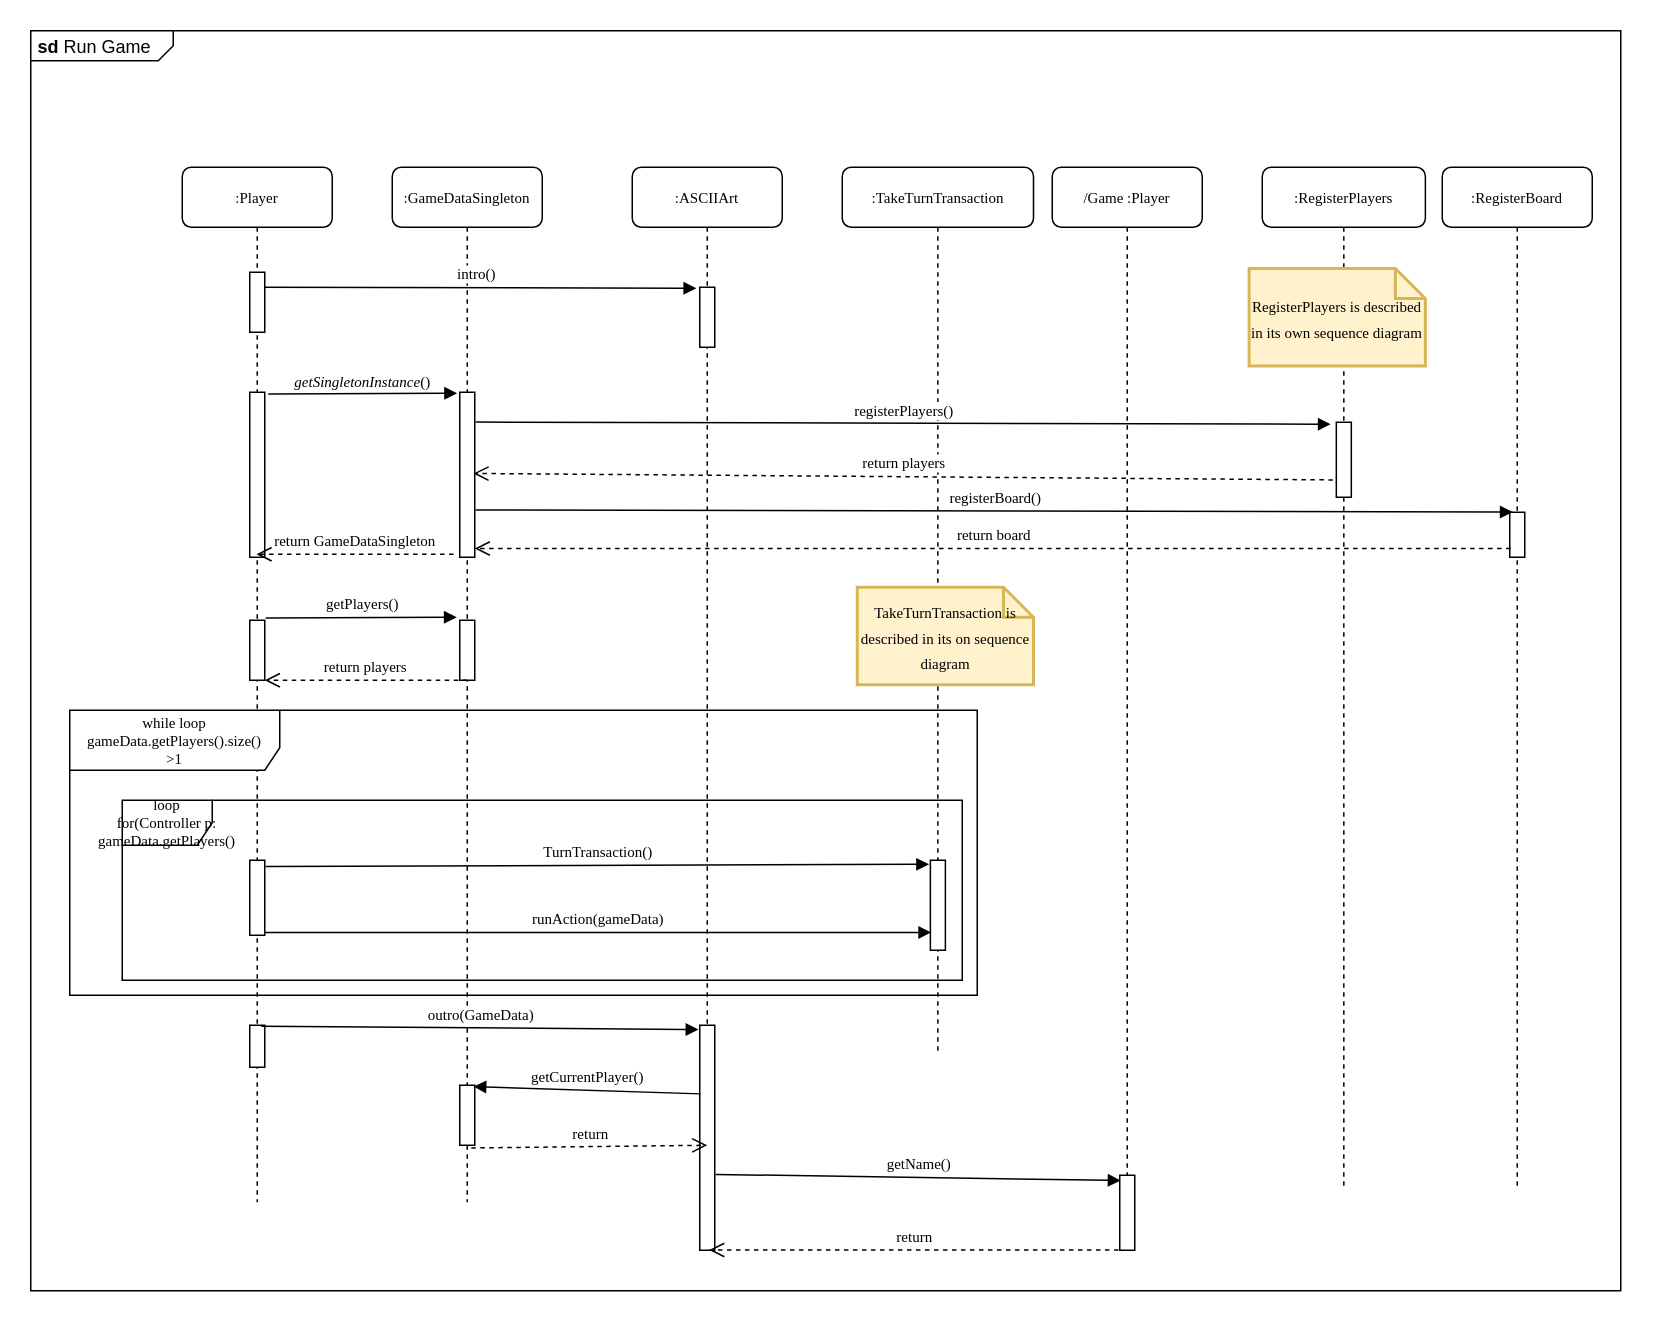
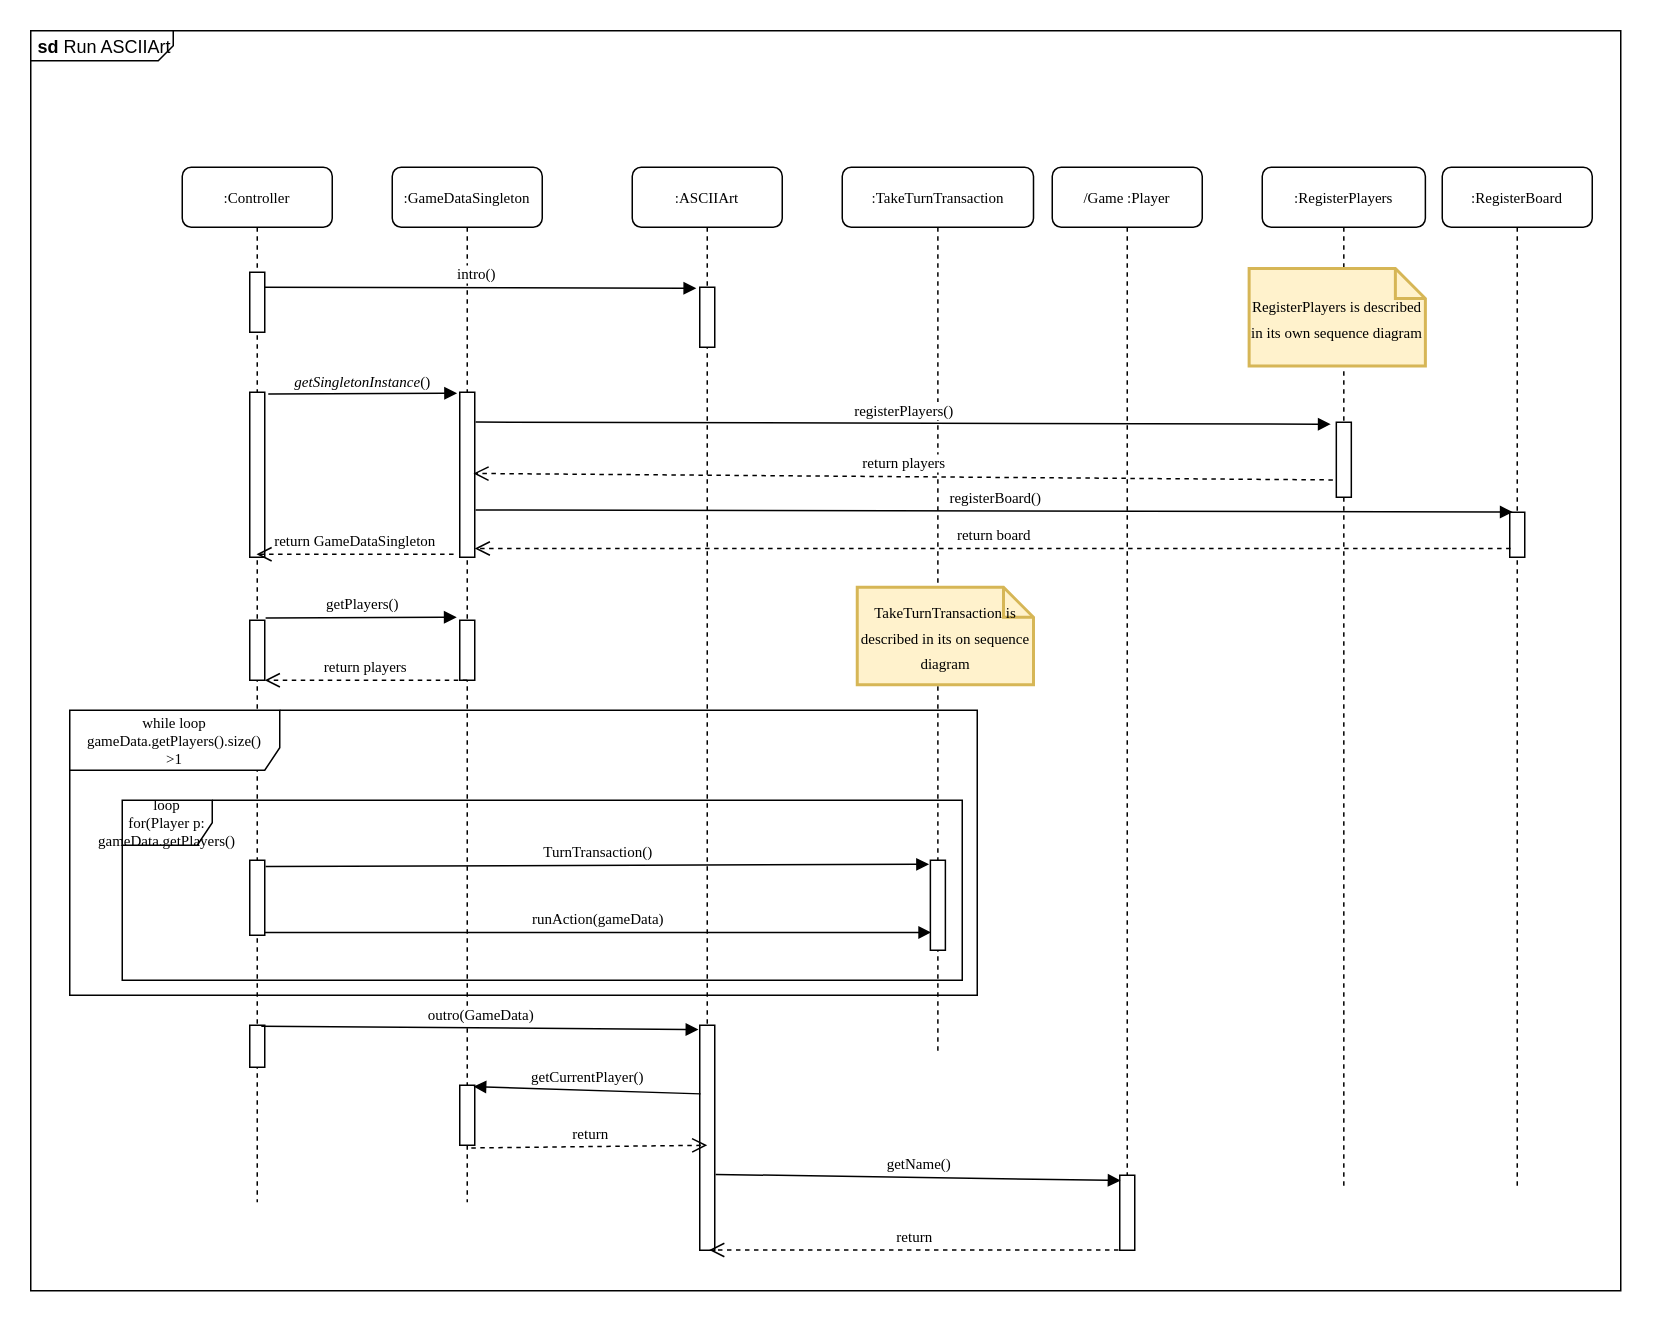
node "sd Run Game": label "sd Run Game" -> "sd Run ASCIIArt"
node ":Player": label ":Player" -> ":Controller"
node "loop for(Controller p: gameData.getPlayers()": label "loop for(Controller p: gameData.getPlayers()" -> "loop for(Player p: gameData.getPlayers()"
